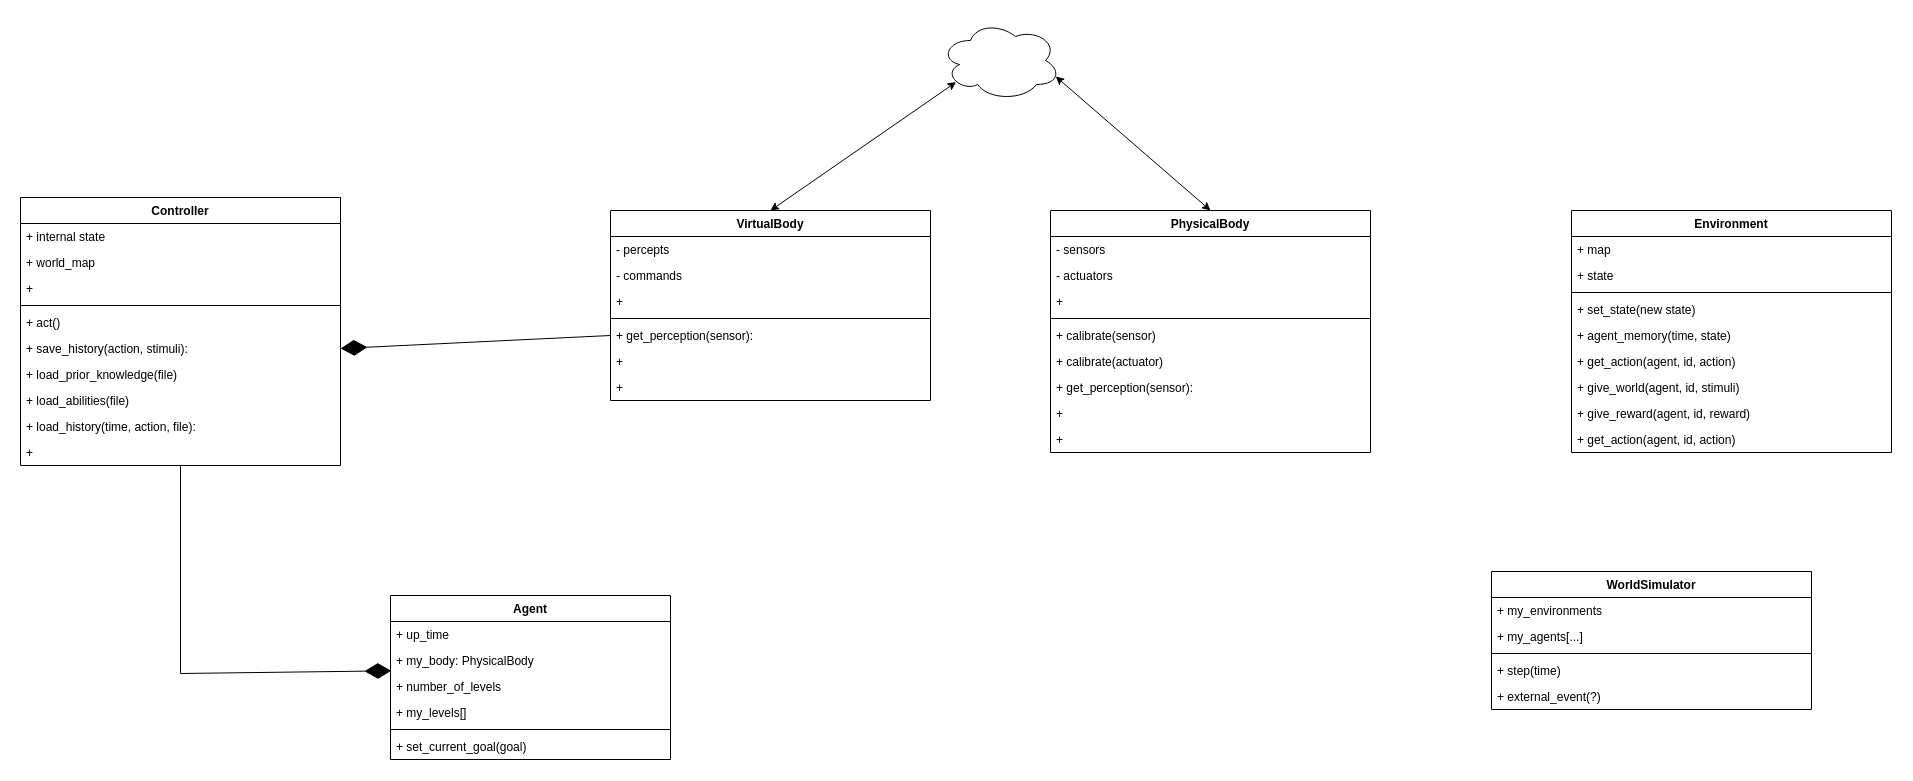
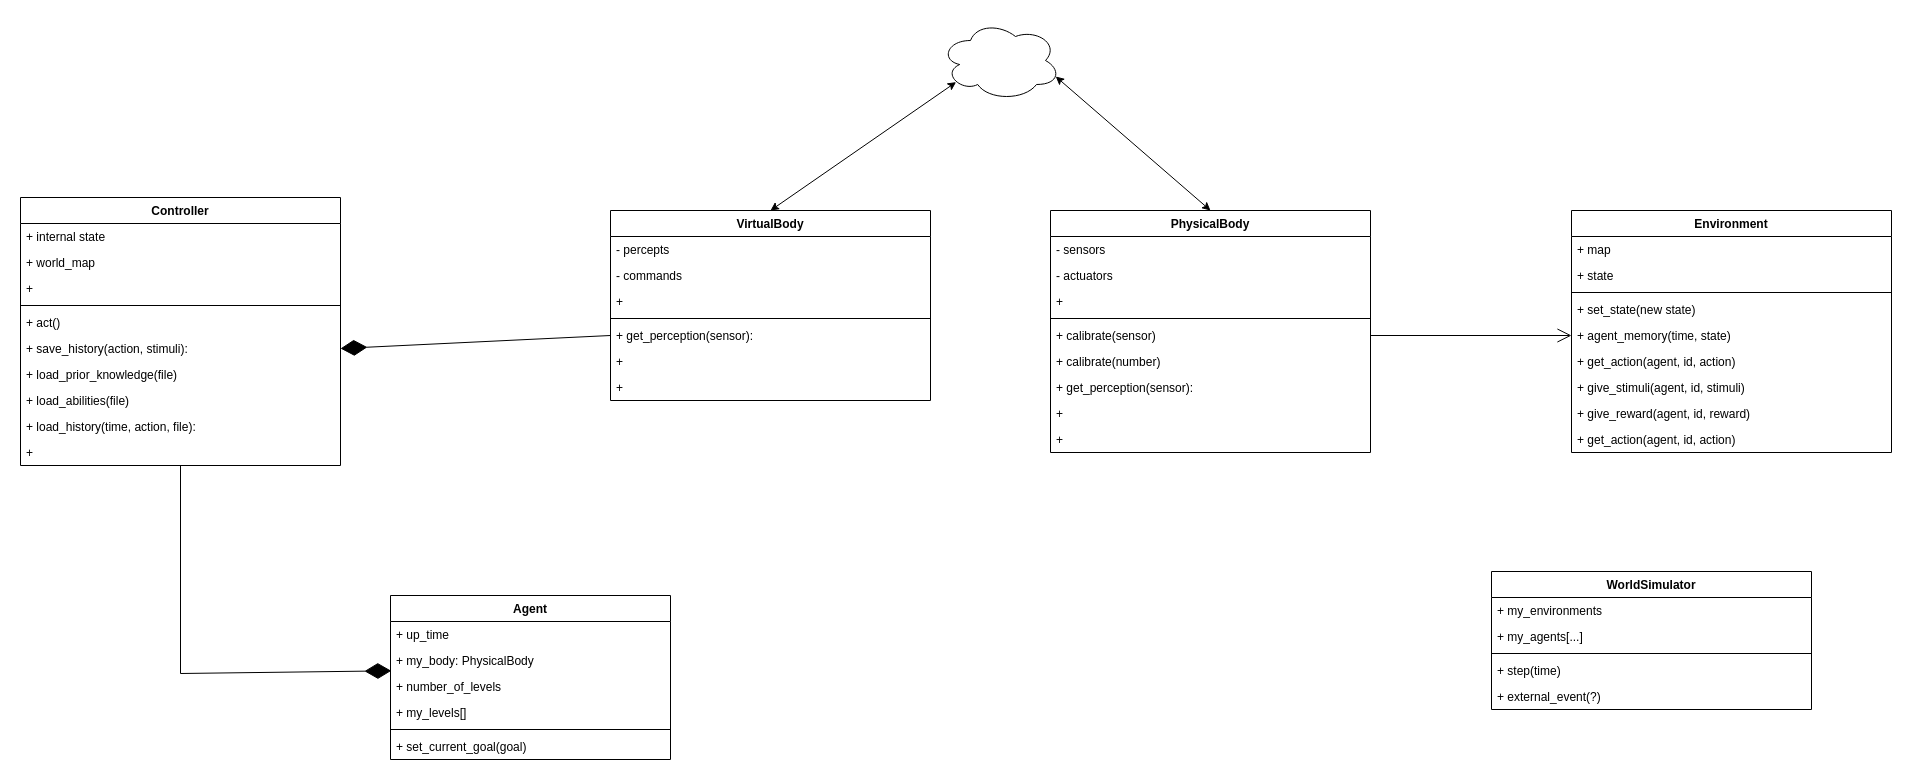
edge "+ calibrate(sensor)" -> "+ agent_memory(time, state)": added
node "+ calibrate(actuator)": label "+ calibrate(actuator)" -> "+ calibrate(number)"
node "+ give_world(agent, id, stimuli)": label "+ give_world(agent, id, stimuli)" -> "+ give_stimuli(agent, id, stimuli)"
